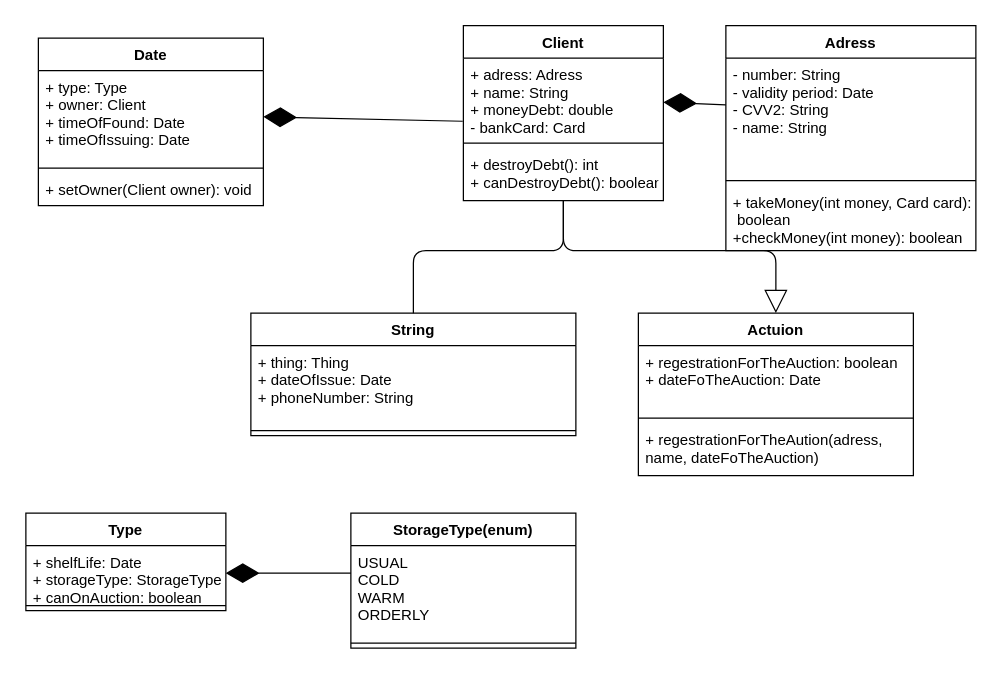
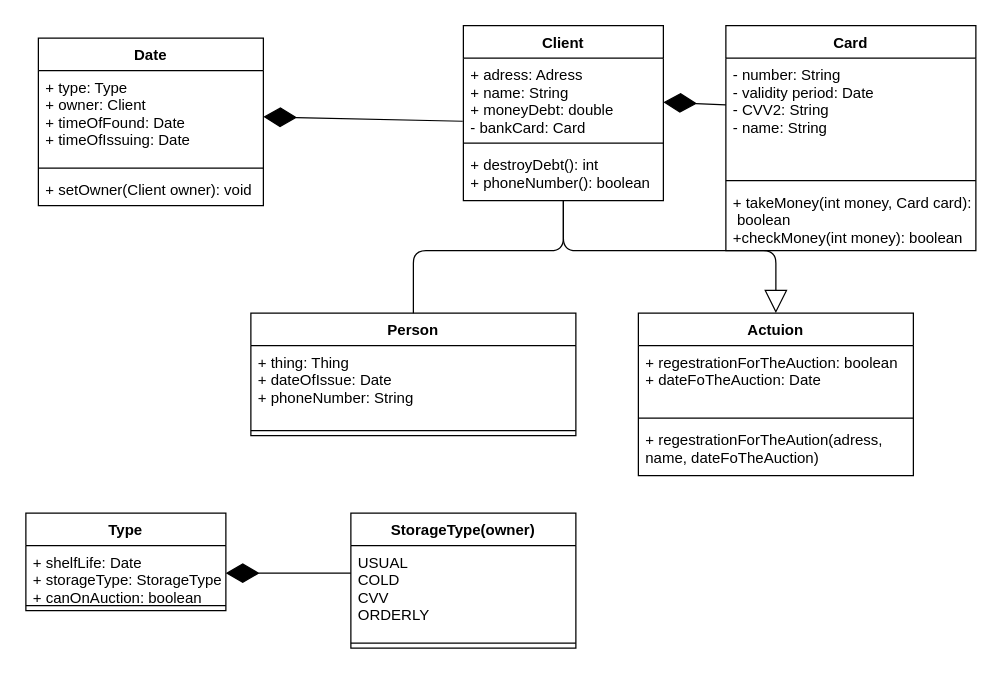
node "Adress": label "Adress" -> "Card"
node "+ destroyDebt(): int + canDestroyDebt(): boolean": label "+ destroyDebt(): int + canDestroyDebt(): boolean" -> "+ destroyDebt(): int + phoneNumber(): boolean"
node "String": label "String" -> "Person"
node "StorageType(enum)": label "StorageType(enum)" -> "StorageType(owner)"
node "USUAL COLD WARM ORDERLY": label "USUAL COLD WARM ORDERLY" -> "USUAL COLD CVV ORDERLY"
